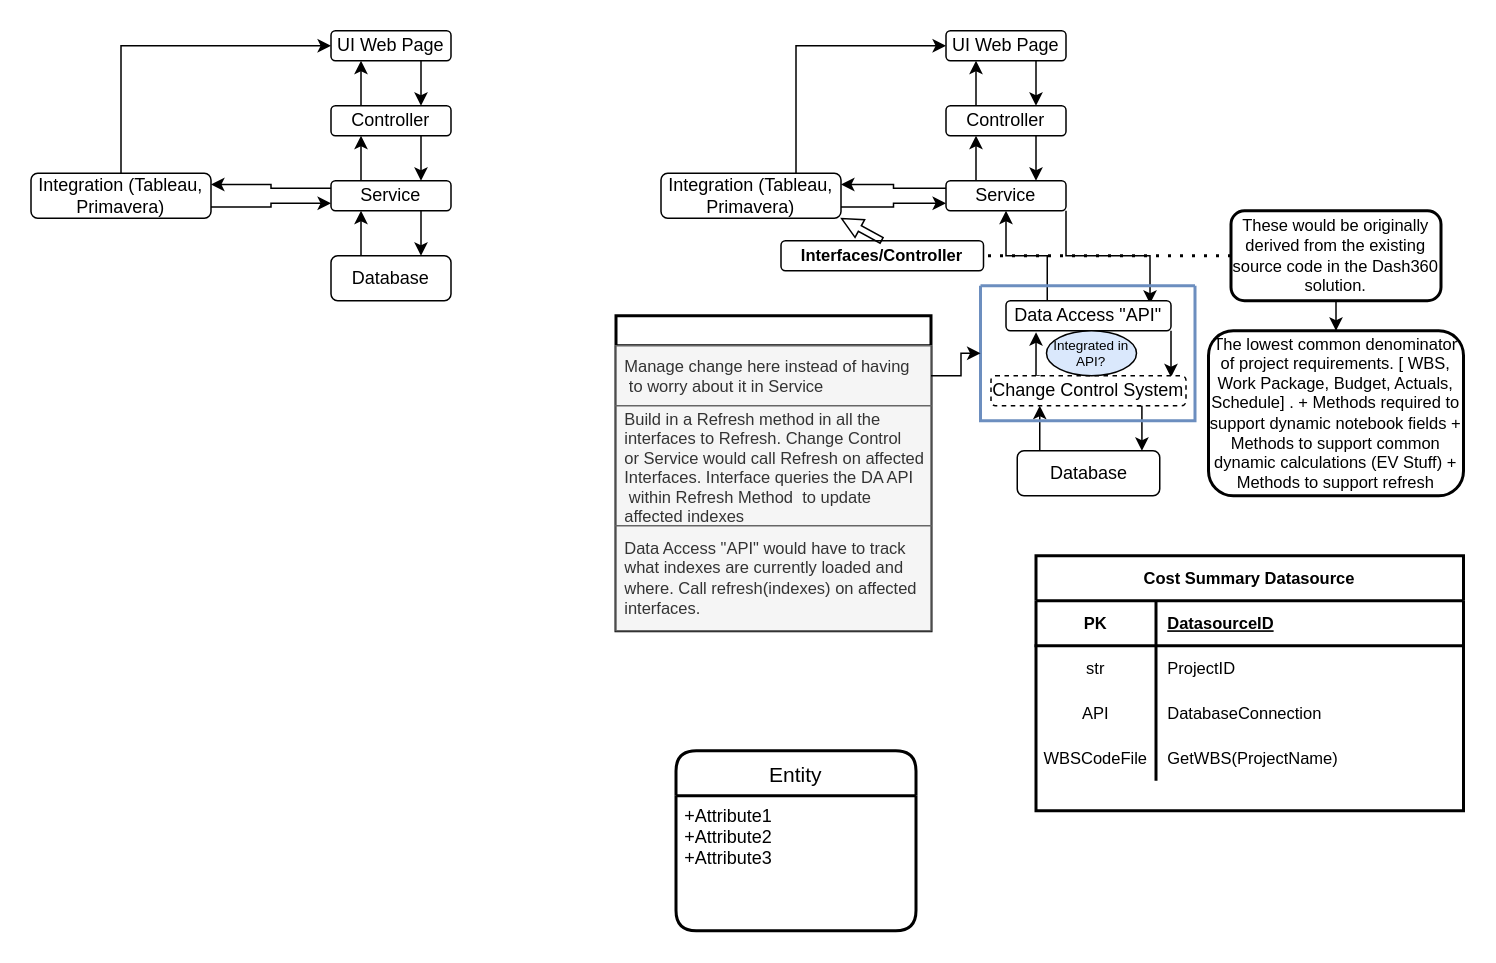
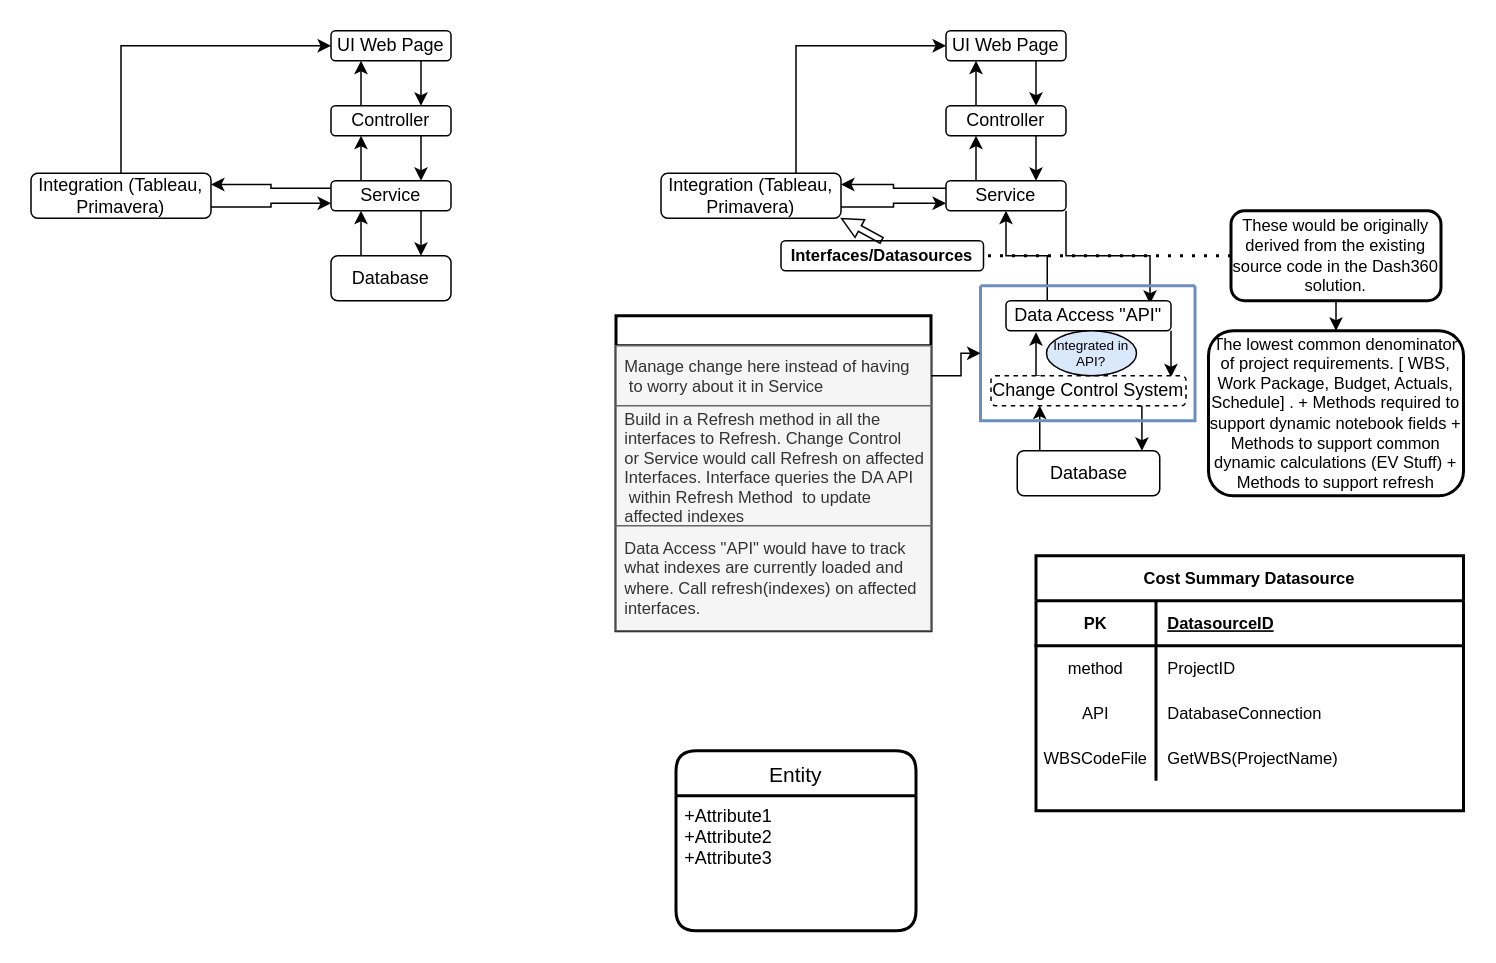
node "Interfaces/Controller": label "Interfaces/Controller" -> "Interfaces/Datasources"
node "str": label "str" -> "method"
